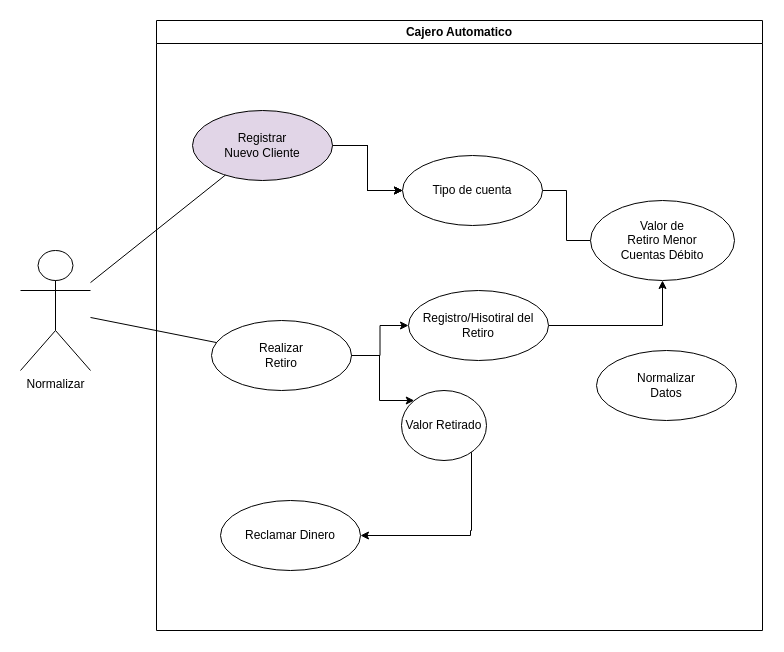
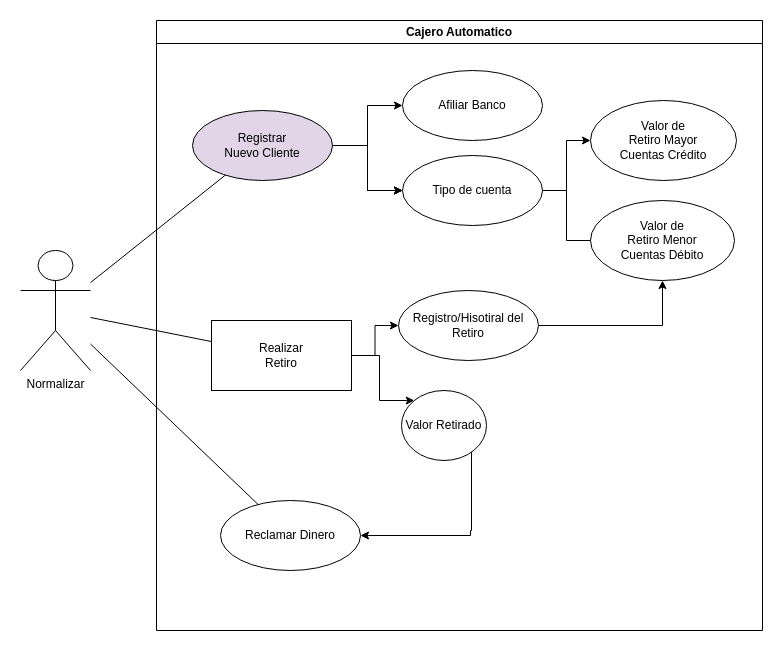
node "Afiliar Banco": added
edge "Registrar Nuevo Cliente" -> "Afiliar Banco": added
node "Valor de Retiro Mayor Cuentas Crédito": added
edge "Tipo de cuenta" -> "Valor de Retiro Mayor Cuentas Crédito": added
node "Registro/Hisotiral del Retiro": moved (479, 326) -> (469, 326)
node "Realizar Retiro": shape ellipse -> rectangle
node "Normalizar Datos": removed
edge "Normalizar" -- "Reclamar Dinero": added
